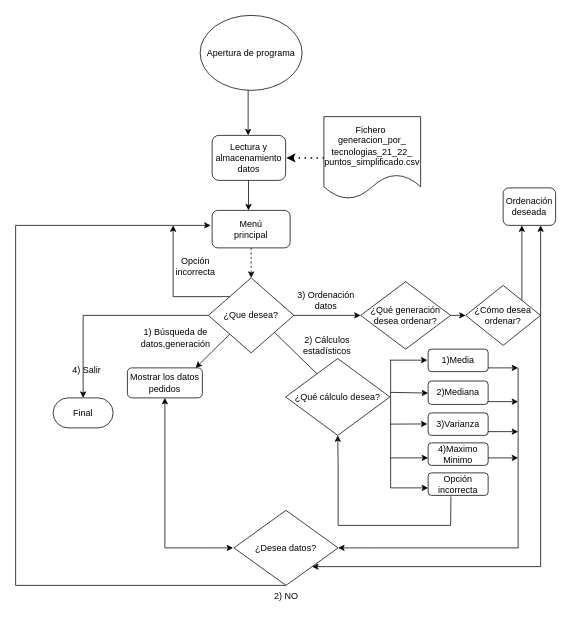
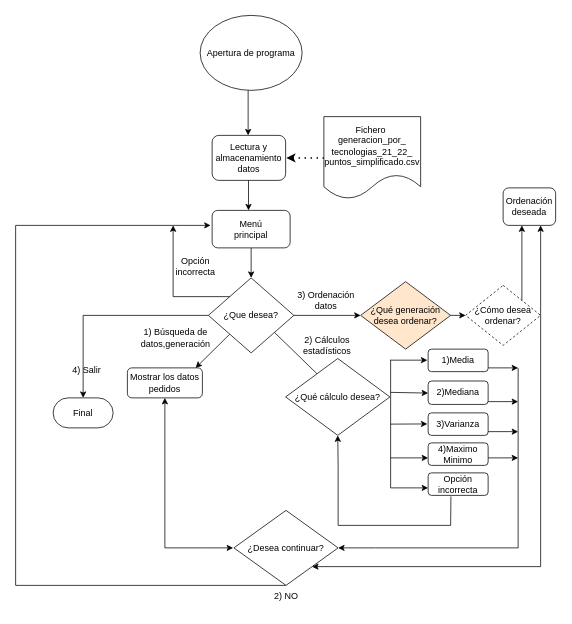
edge "Menú principal" -> "¿Que desea?": style dashed -> solid
node "¿Qué generación desea ordenar?": fillcolor #ffffff -> #ffe6cc
node "¿Cómo desea ordenar?": style solid -> dashed
node "¿Desea datos?": label "¿Desea datos?" -> "¿Desea continuar?"
